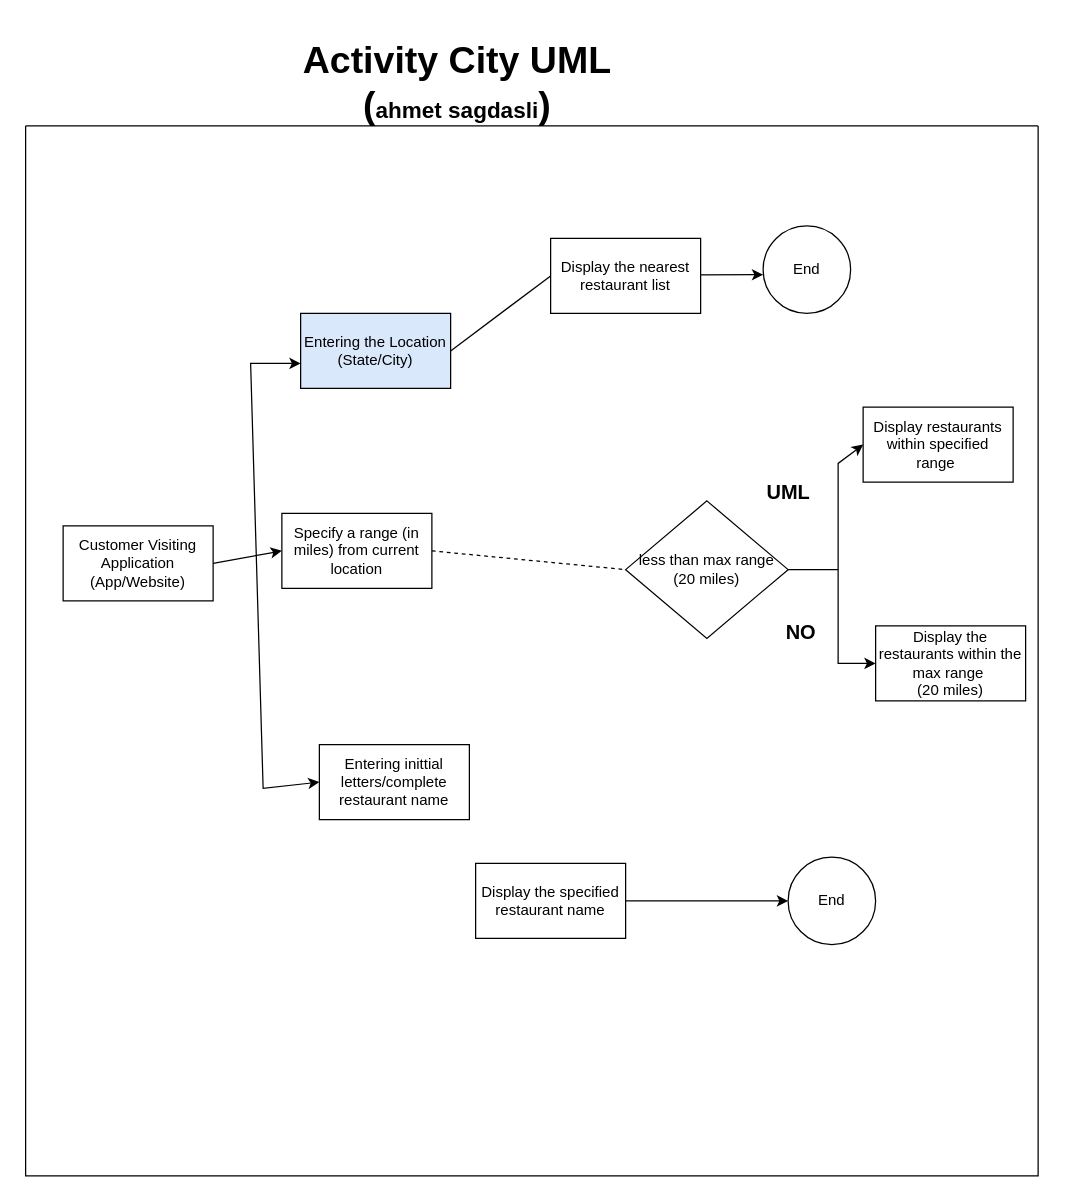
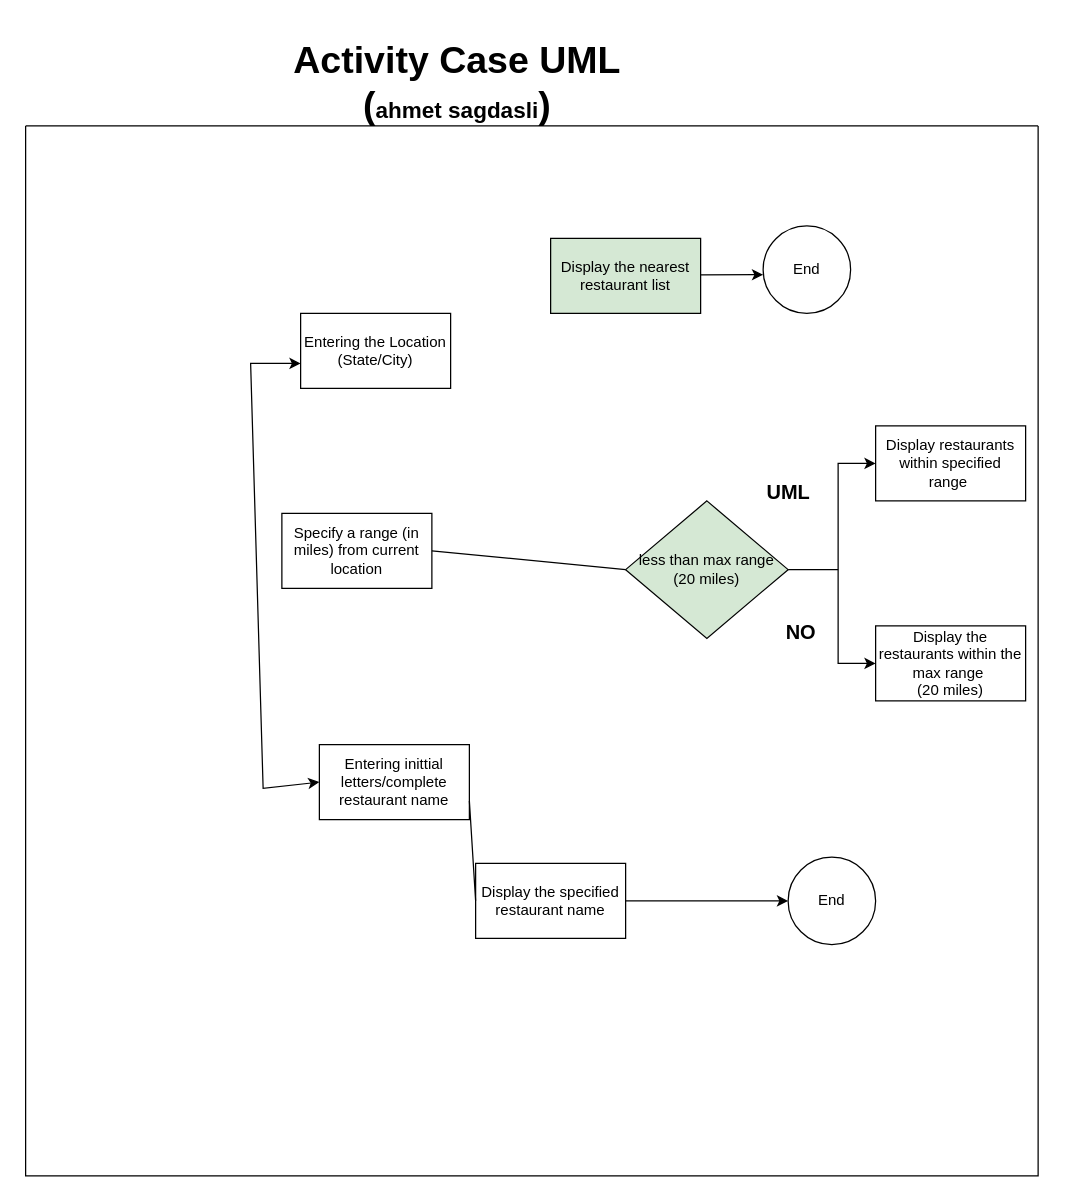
node "Activity City UML (ahmet sagdasli)": label "Activity City UML (ahmet sagdasli)" -> "Activity Case UML (ahmet sagdasli)"
node "Display the nearest restaurant list": fillcolor #ffffff -> #d5e8d4
edge "Display the nearest restaurant list" -- "Entering the Location (State/City)": removed
node "Entering the Location (State/City)": fillcolor #dae8fc -> #ffffff
node "Display restaurants within specified range": moved (938, 444) -> (951, 463)
edge "Customer Visiting Application (App/Website)" -> "Specify a range (in miles) from current location": removed
edge "Specify a range (in miles) from current location" -- "less than max range (20 miles)": style dashed -> solid
node "Customer Visiting Application (App/Website)": removed
node "less than max range (20 miles)": fillcolor #ffffff -> #d5e8d4
edge "Entering inittial letters/complete restaurant name" -- "Display the specified restaurant name": added
